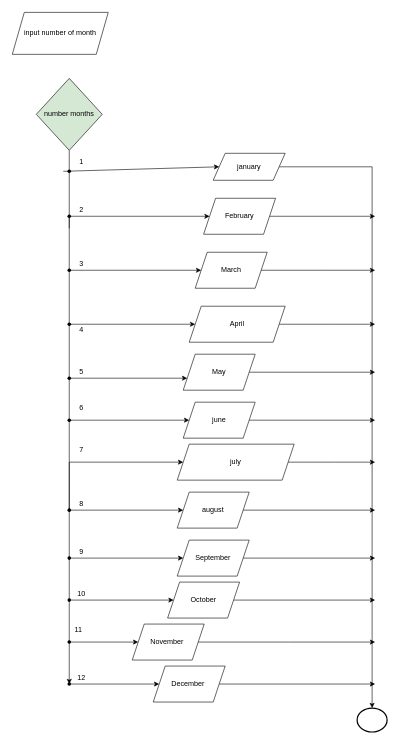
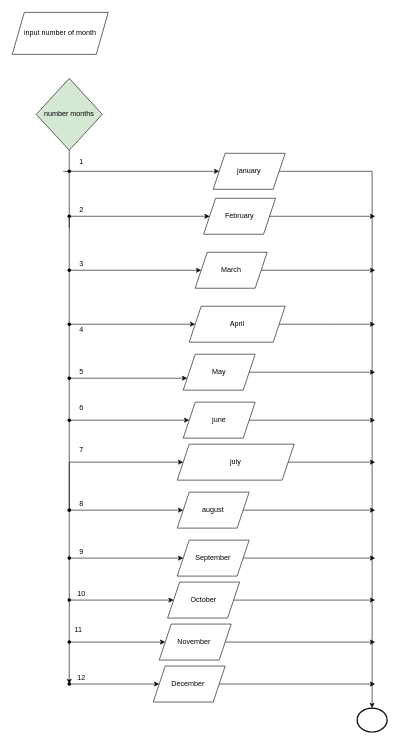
node "january": size 72x27 -> 72x36
node "November": moved (168, 642) -> (195, 642)
